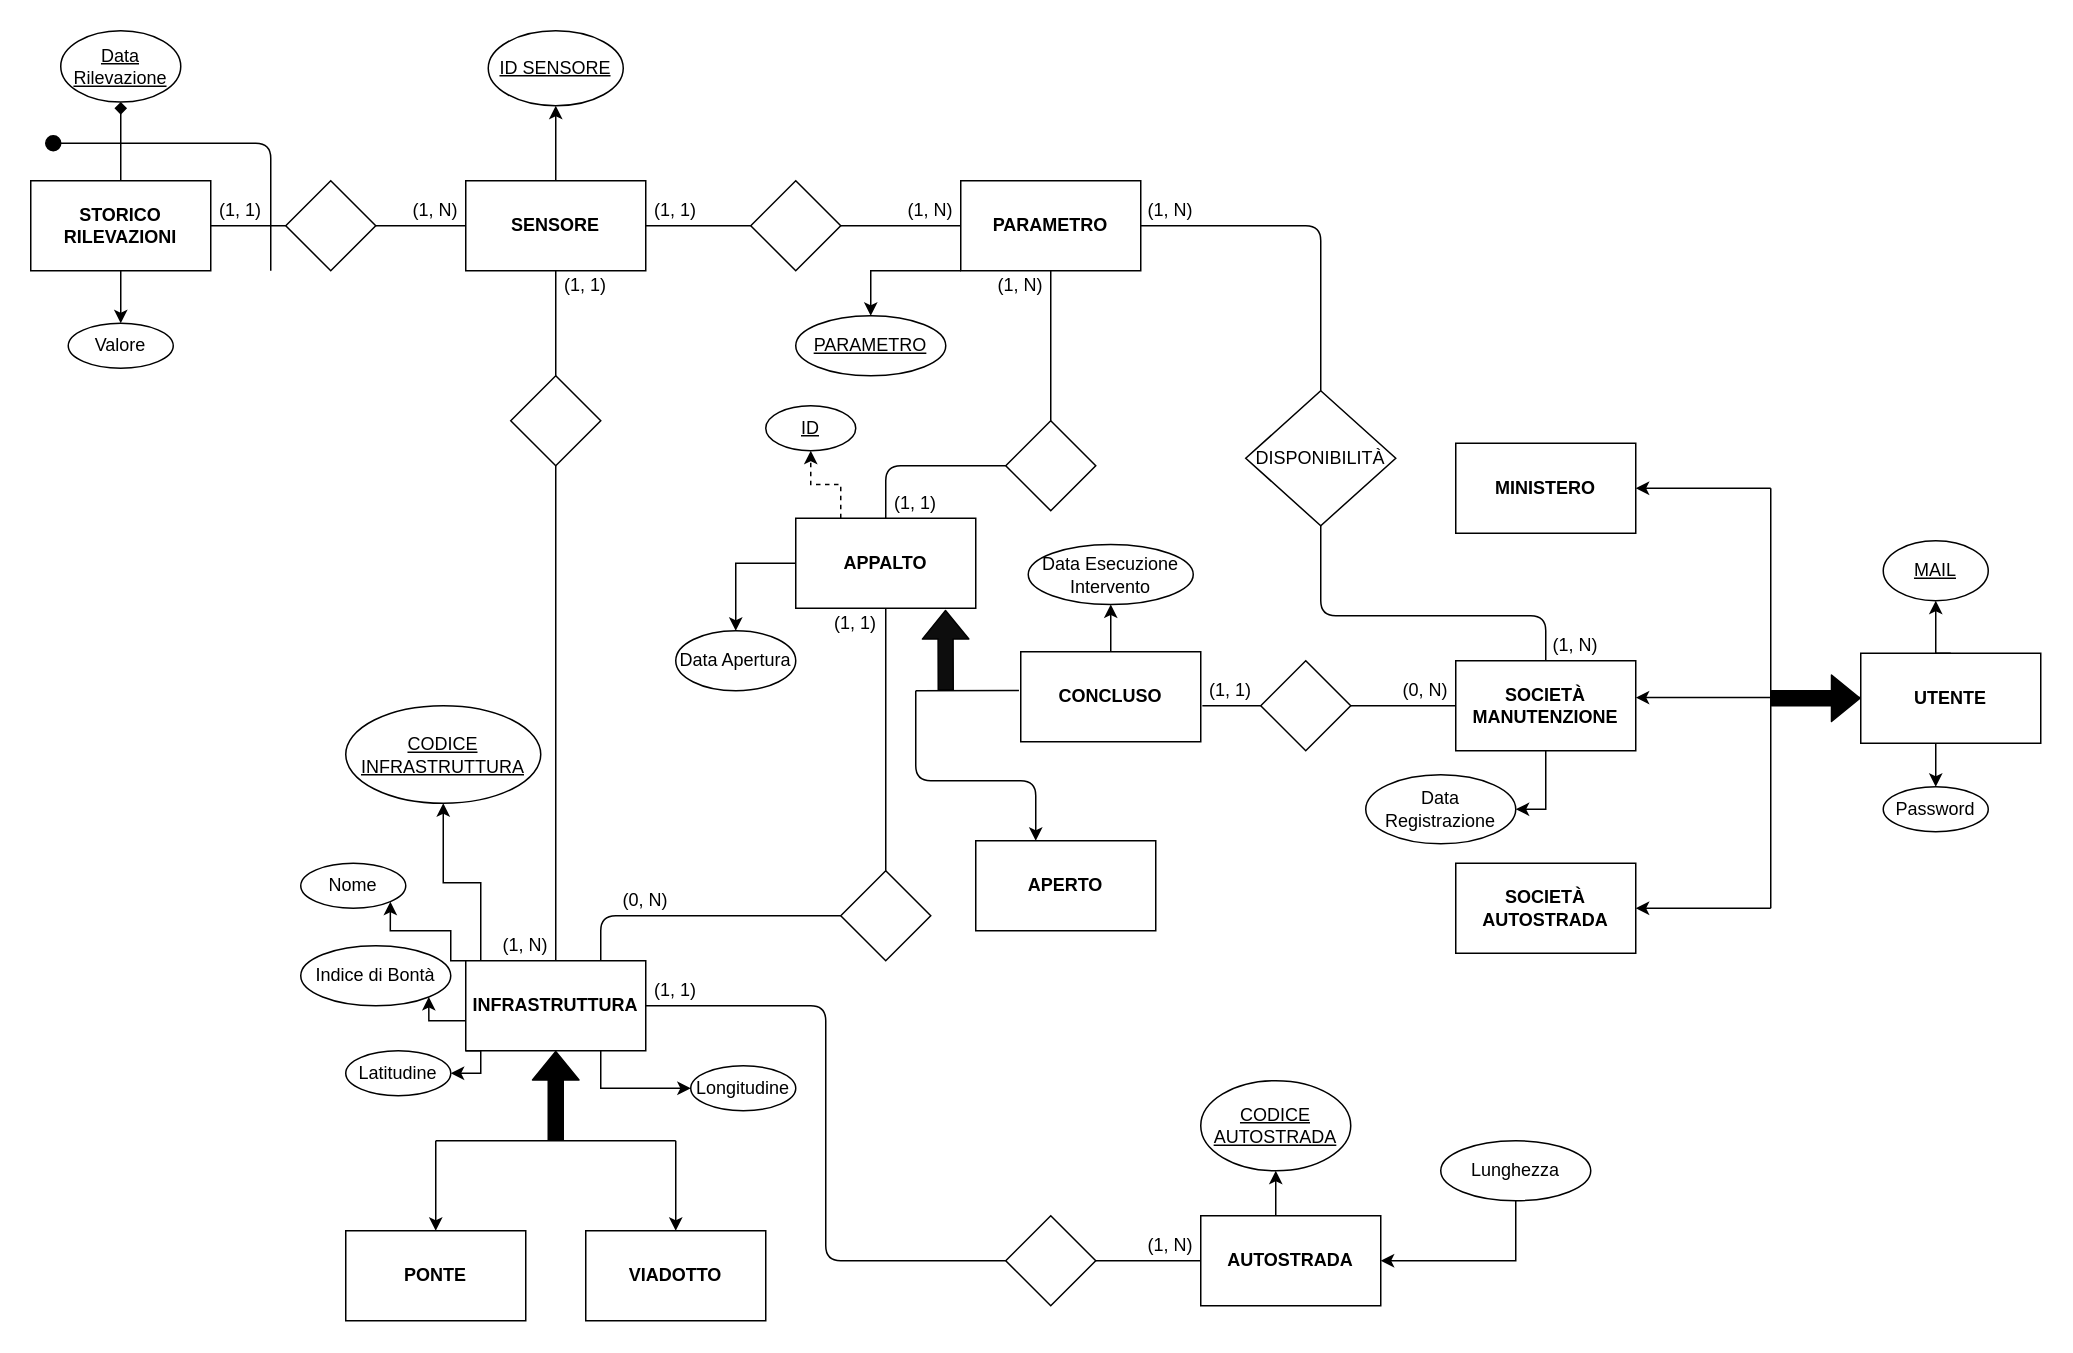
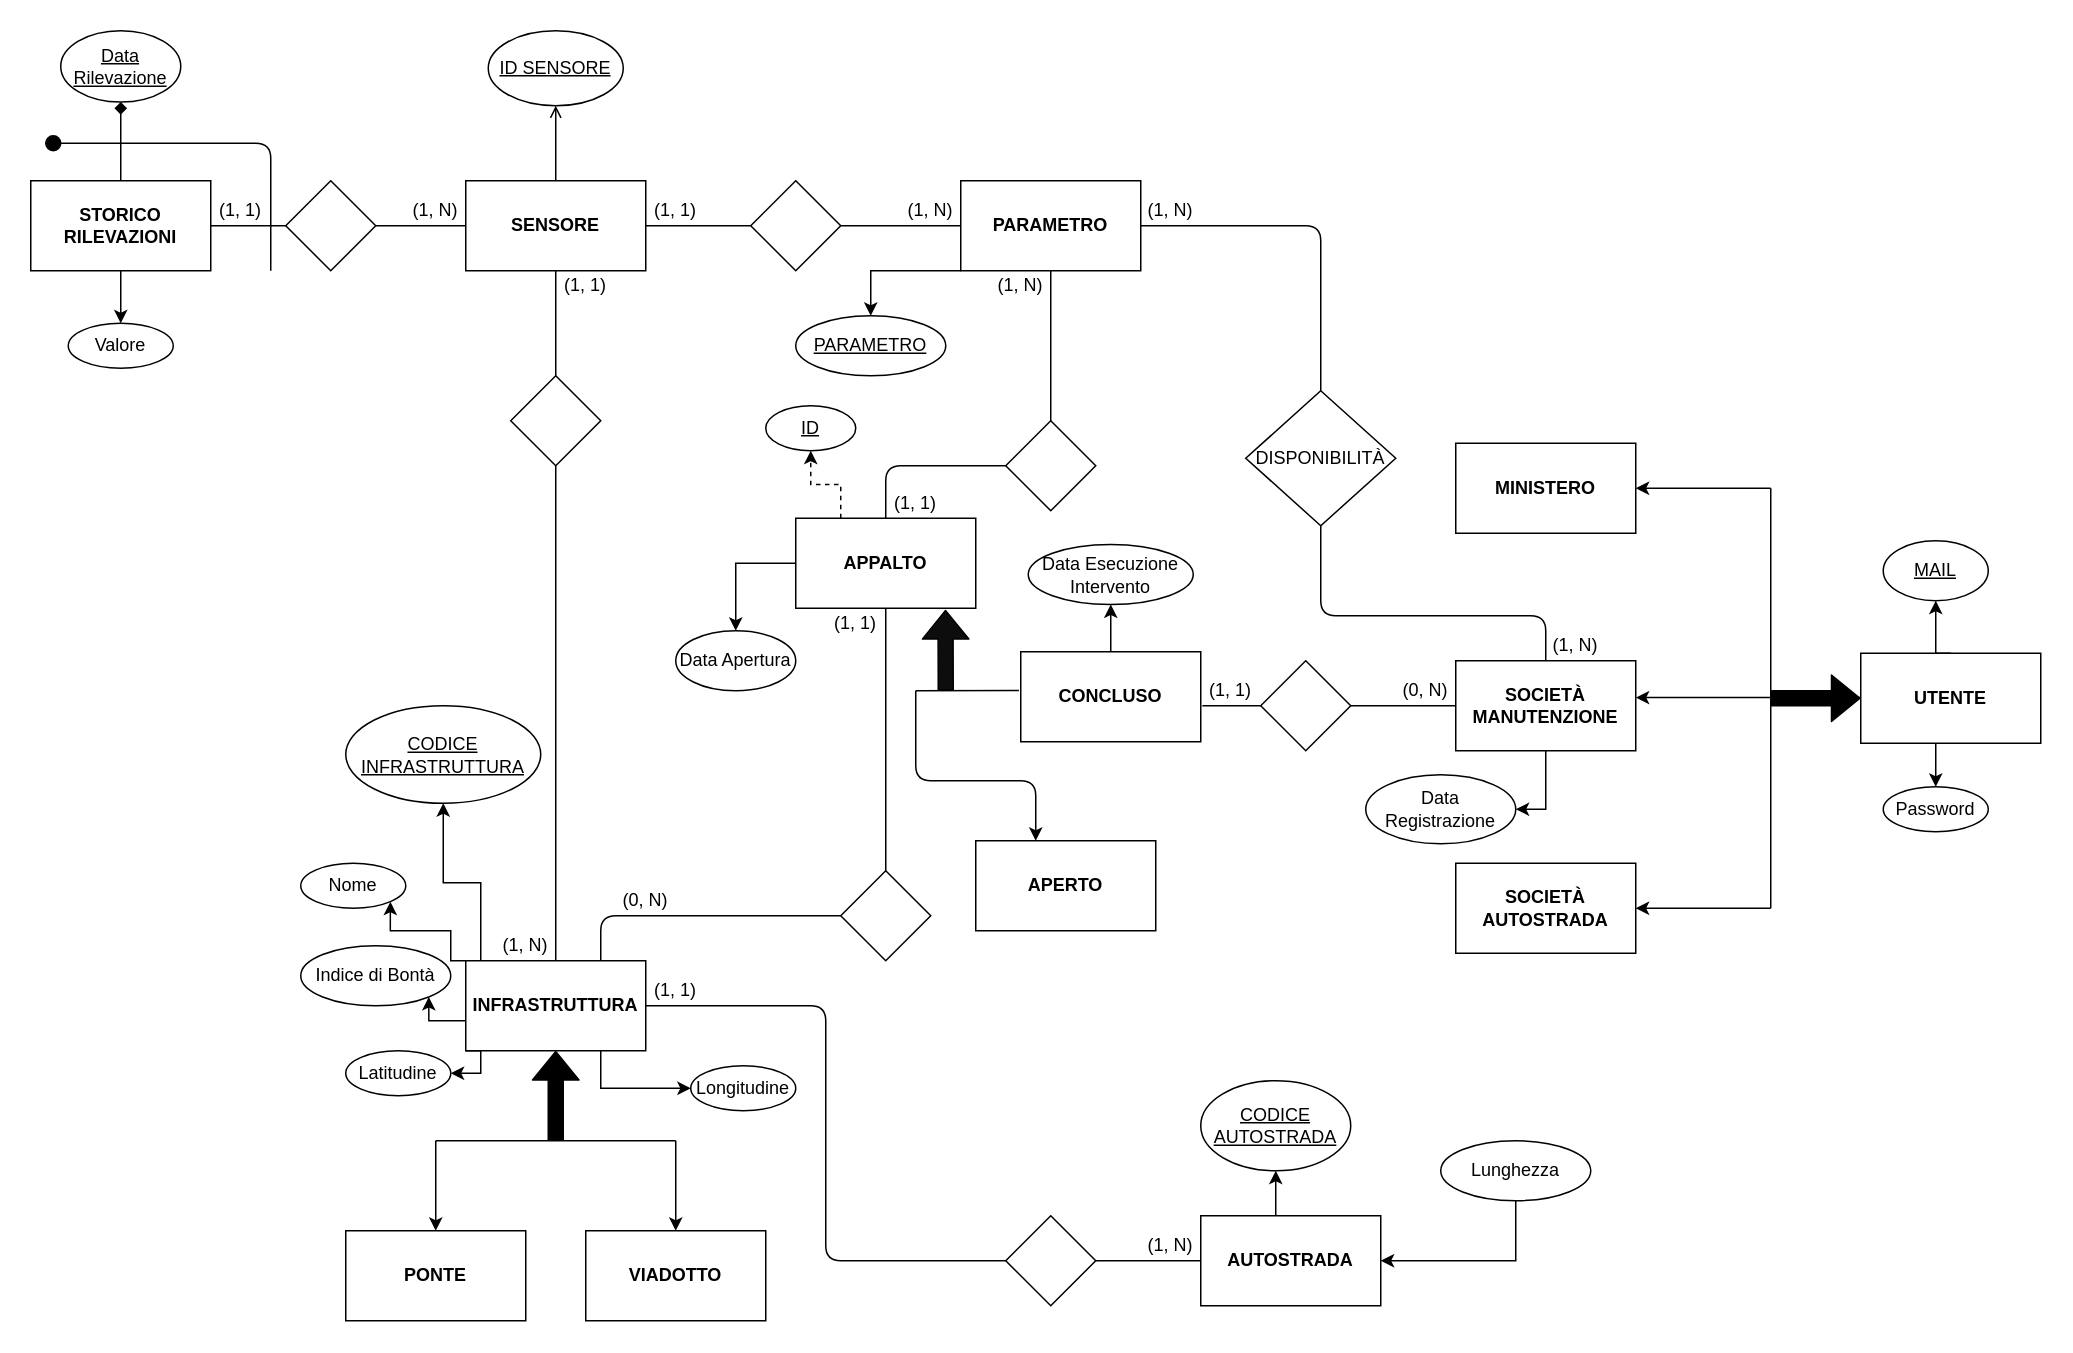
edge "SENSORE" -> "ID SENSORE": arrowhead classic -> open
